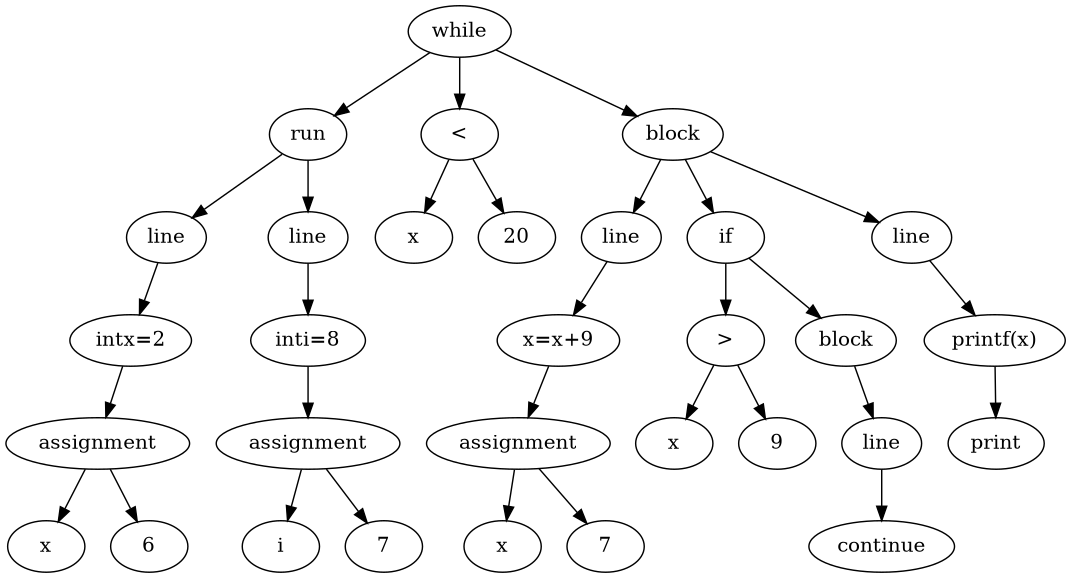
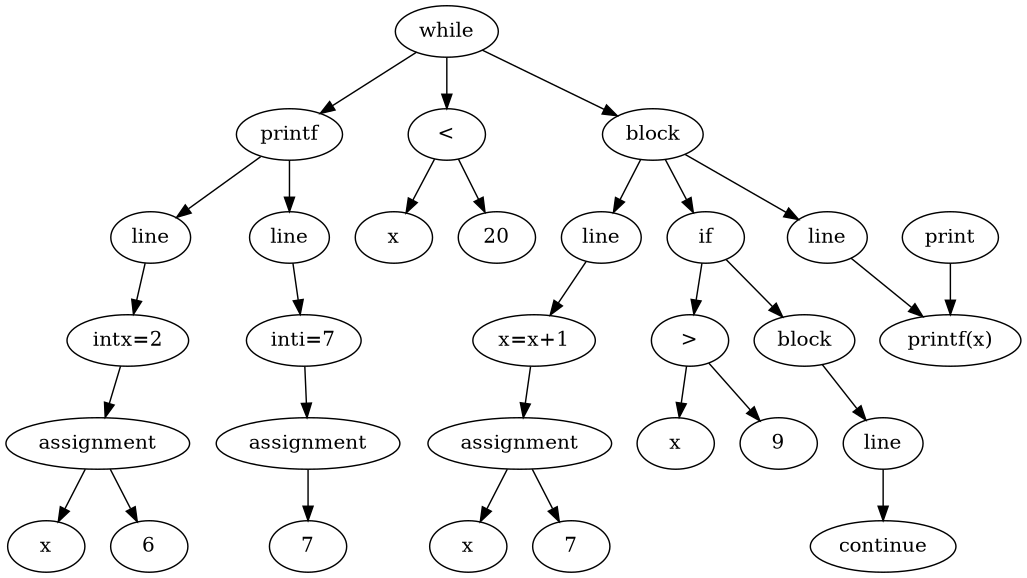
node "run": label "run" -> "printf"
node "inti=8": label "inti=8" -> "inti=7"
node "x=x+9": label "x=x+9" -> "x=x+1"
edge "printf(x)" -> "print": reversed
node "i": removed
